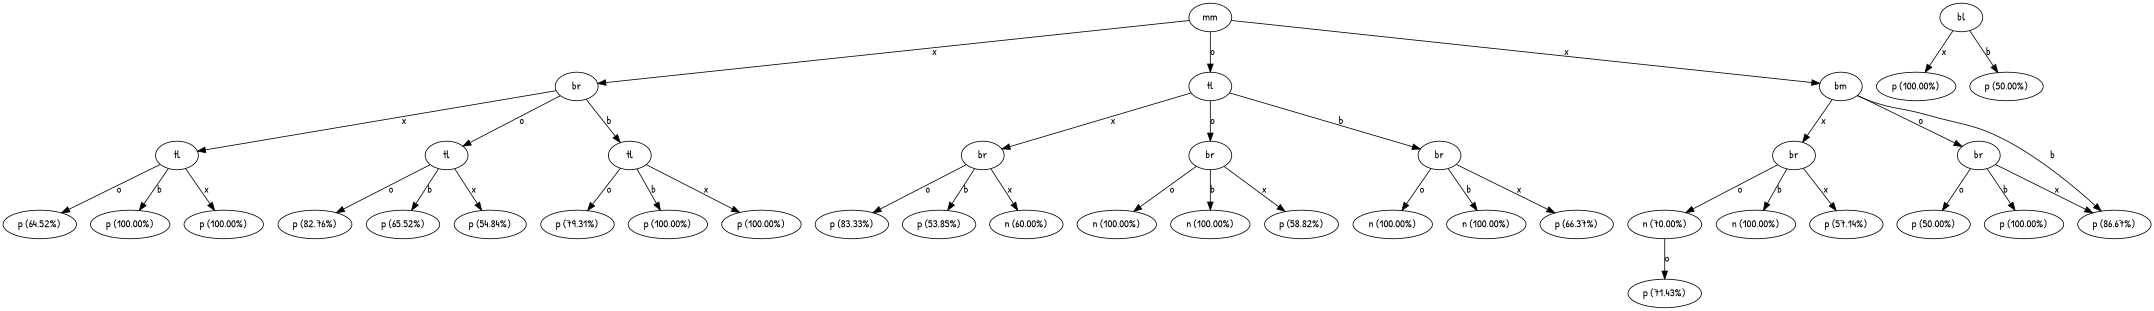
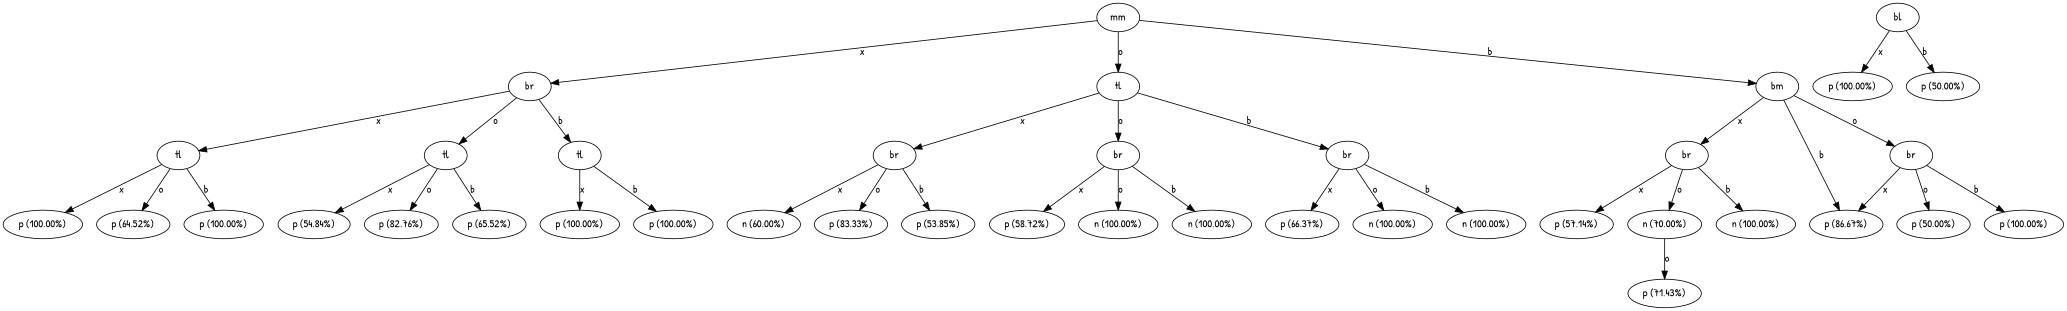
edge "mm" -> "bm": label "x" -> "b"
node "p (79.31%)": removed
node "p (58.82%)": label "p (58.82%)" -> "p (58.72%)"
